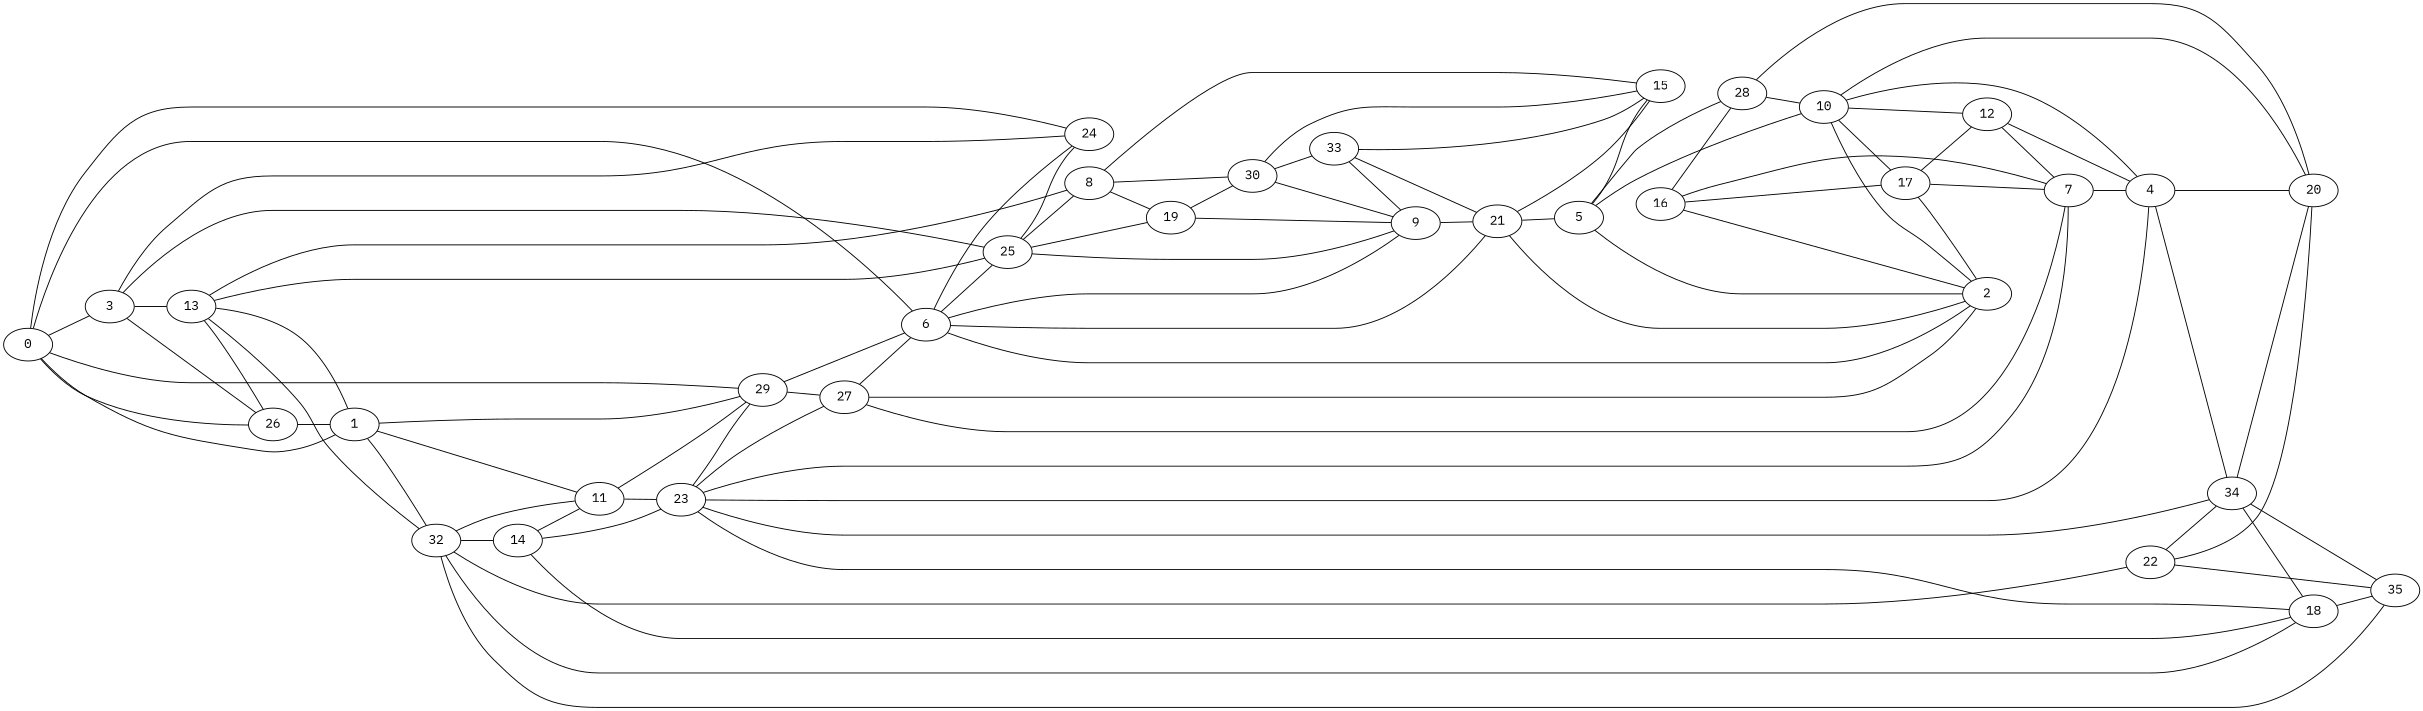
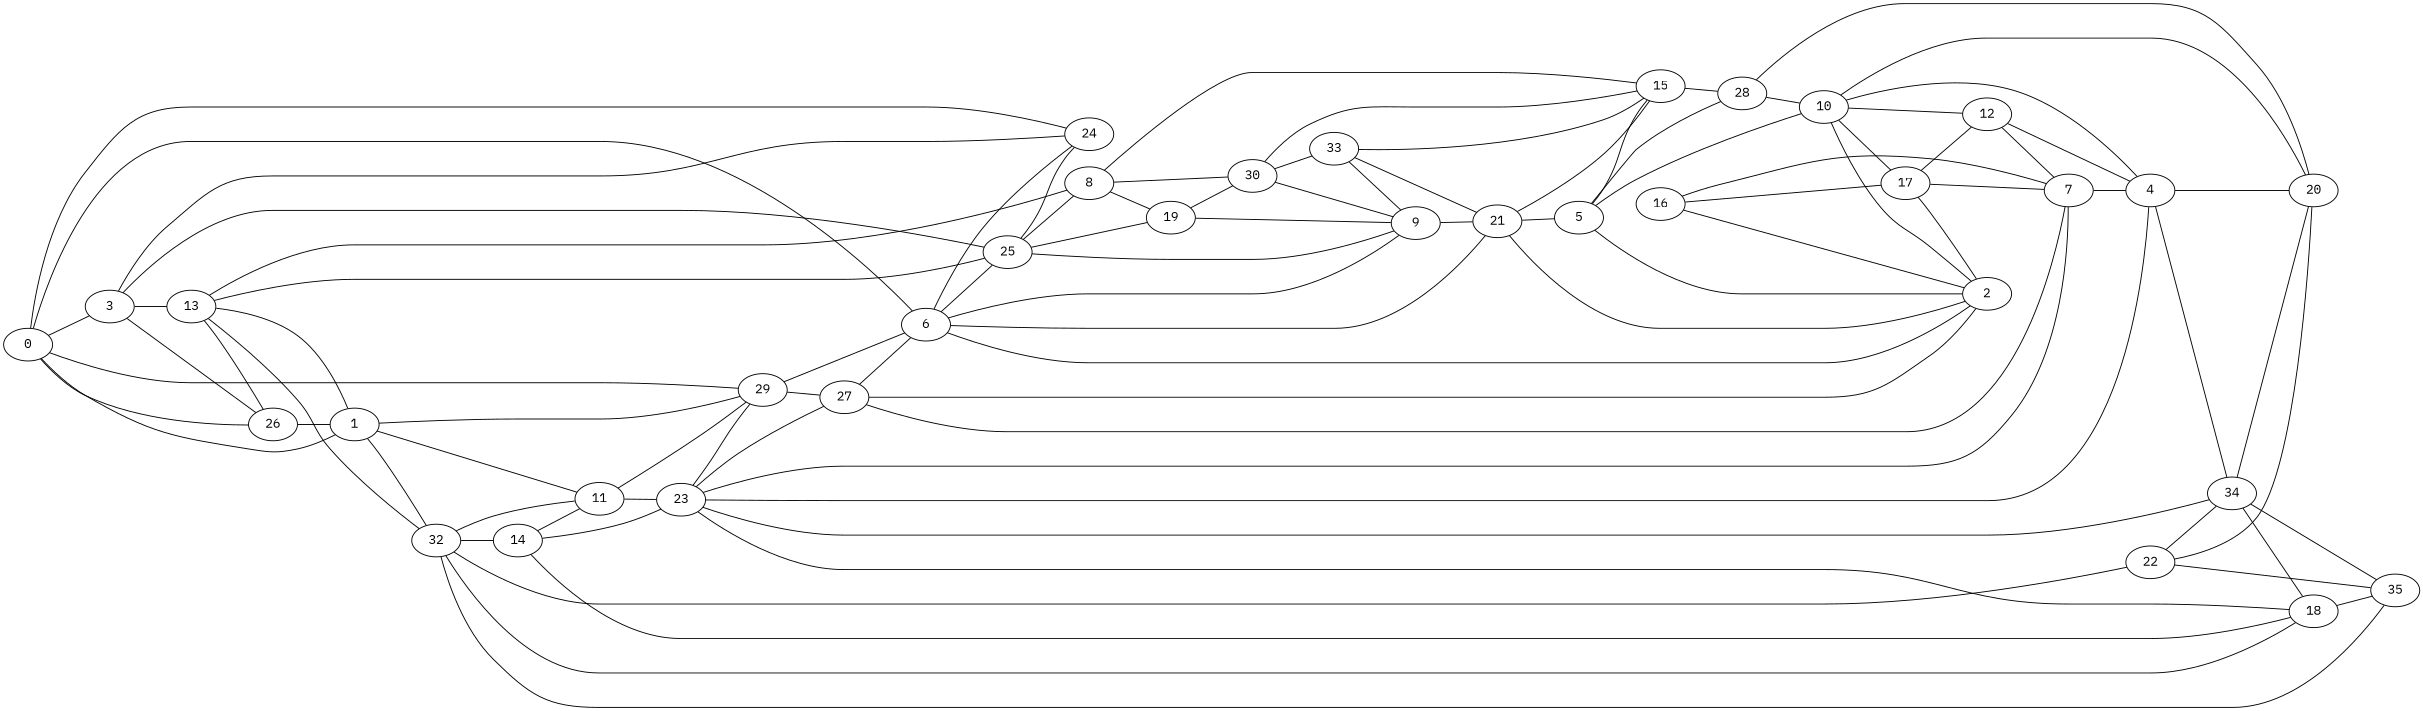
edge "28" -- "16": now "28" -- "15"
